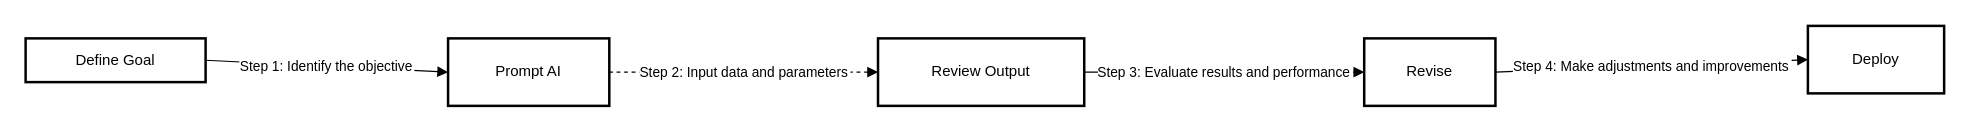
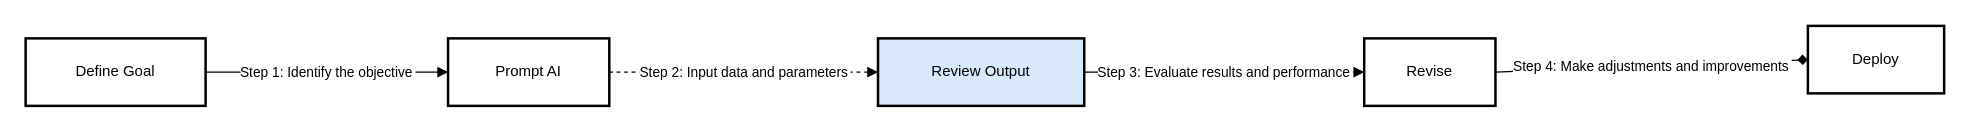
node "Define Goal": size 180x44 -> 180x68
edge "Revise" -> "Deploy": arrowhead block -> diamond
node "Review Output": fillcolor #ffffff -> #dae8fc
